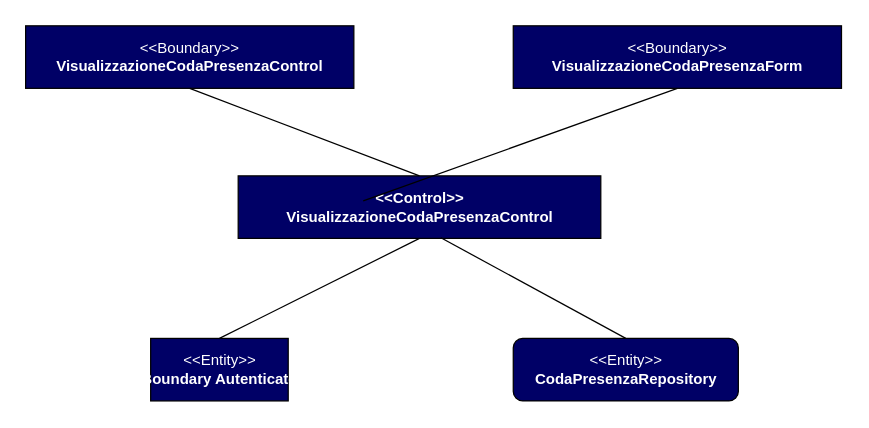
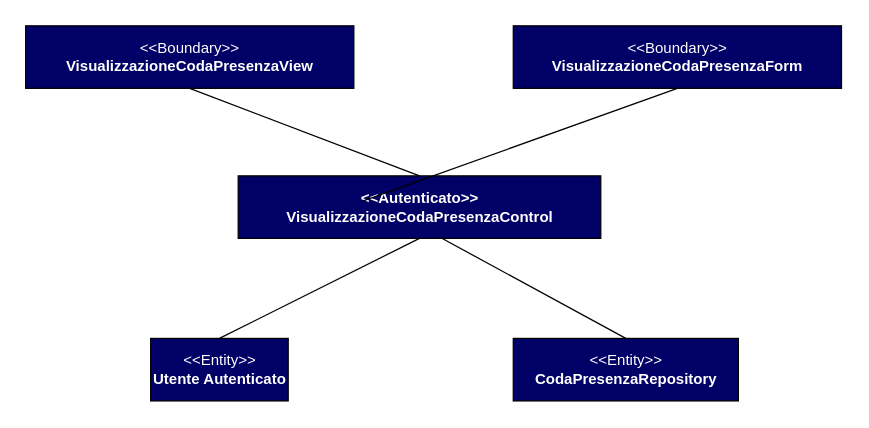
node "<<Boundary>> VisualizzazioneCodaPresenzaControl": label "<<Boundary>> VisualizzazioneCodaPresenzaControl" -> "<<Boundary>> VisualizzazioneCodaPresenzaView"
node "<<Control>> VisualizzazioneCodaPresenzaControl": label "<<Control>> VisualizzazioneCodaPresenzaControl" -> "<<Autenticato>> VisualizzazioneCodaPresenzaControl"
node "<<Entity>> Boundary Autenticato": label "<<Entity>> Boundary Autenticato" -> "<<Entity>> Utente Autenticato"
node "<<Entity>> CodaPresenzaRepository": shape rounded rectangle -> rectangle
